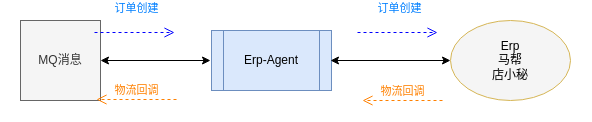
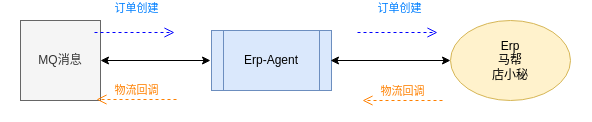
node "Erp 马帮 店小秘": fillcolor #f5f5f5 -> #fff2cc
